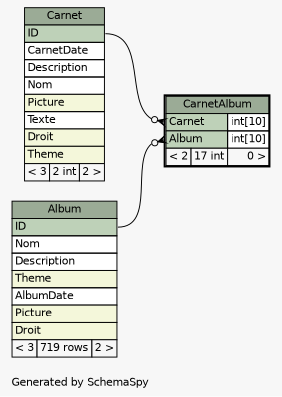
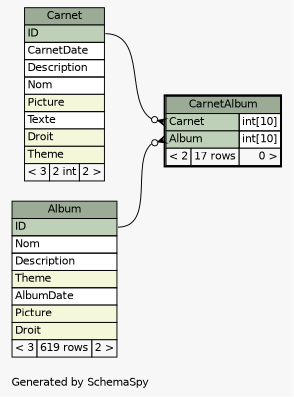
node "CarnetAlbum": text "17 int" -> "17 rows"
node "Album": text "719 rows" -> "619 rows"
